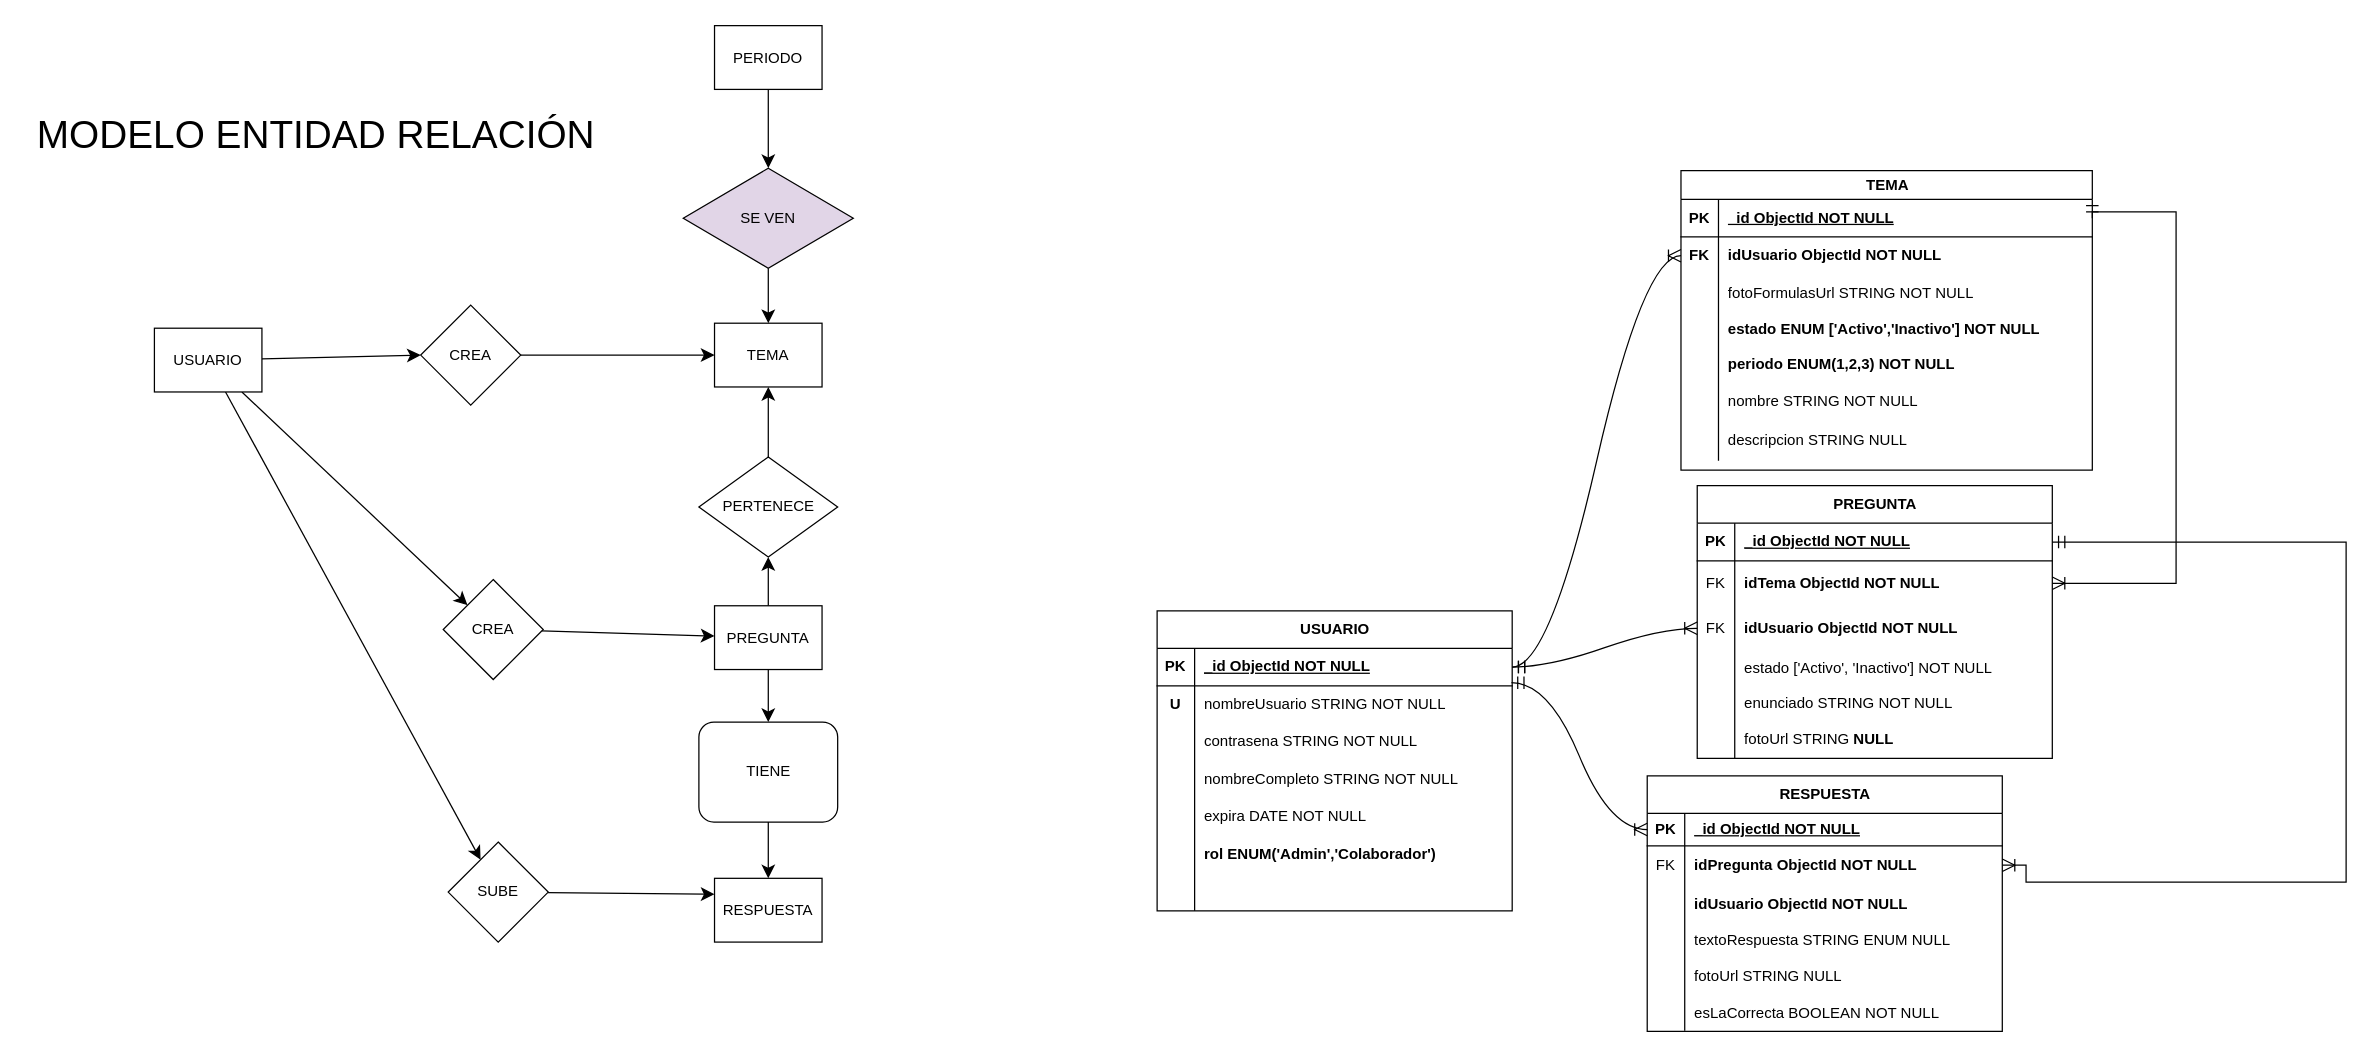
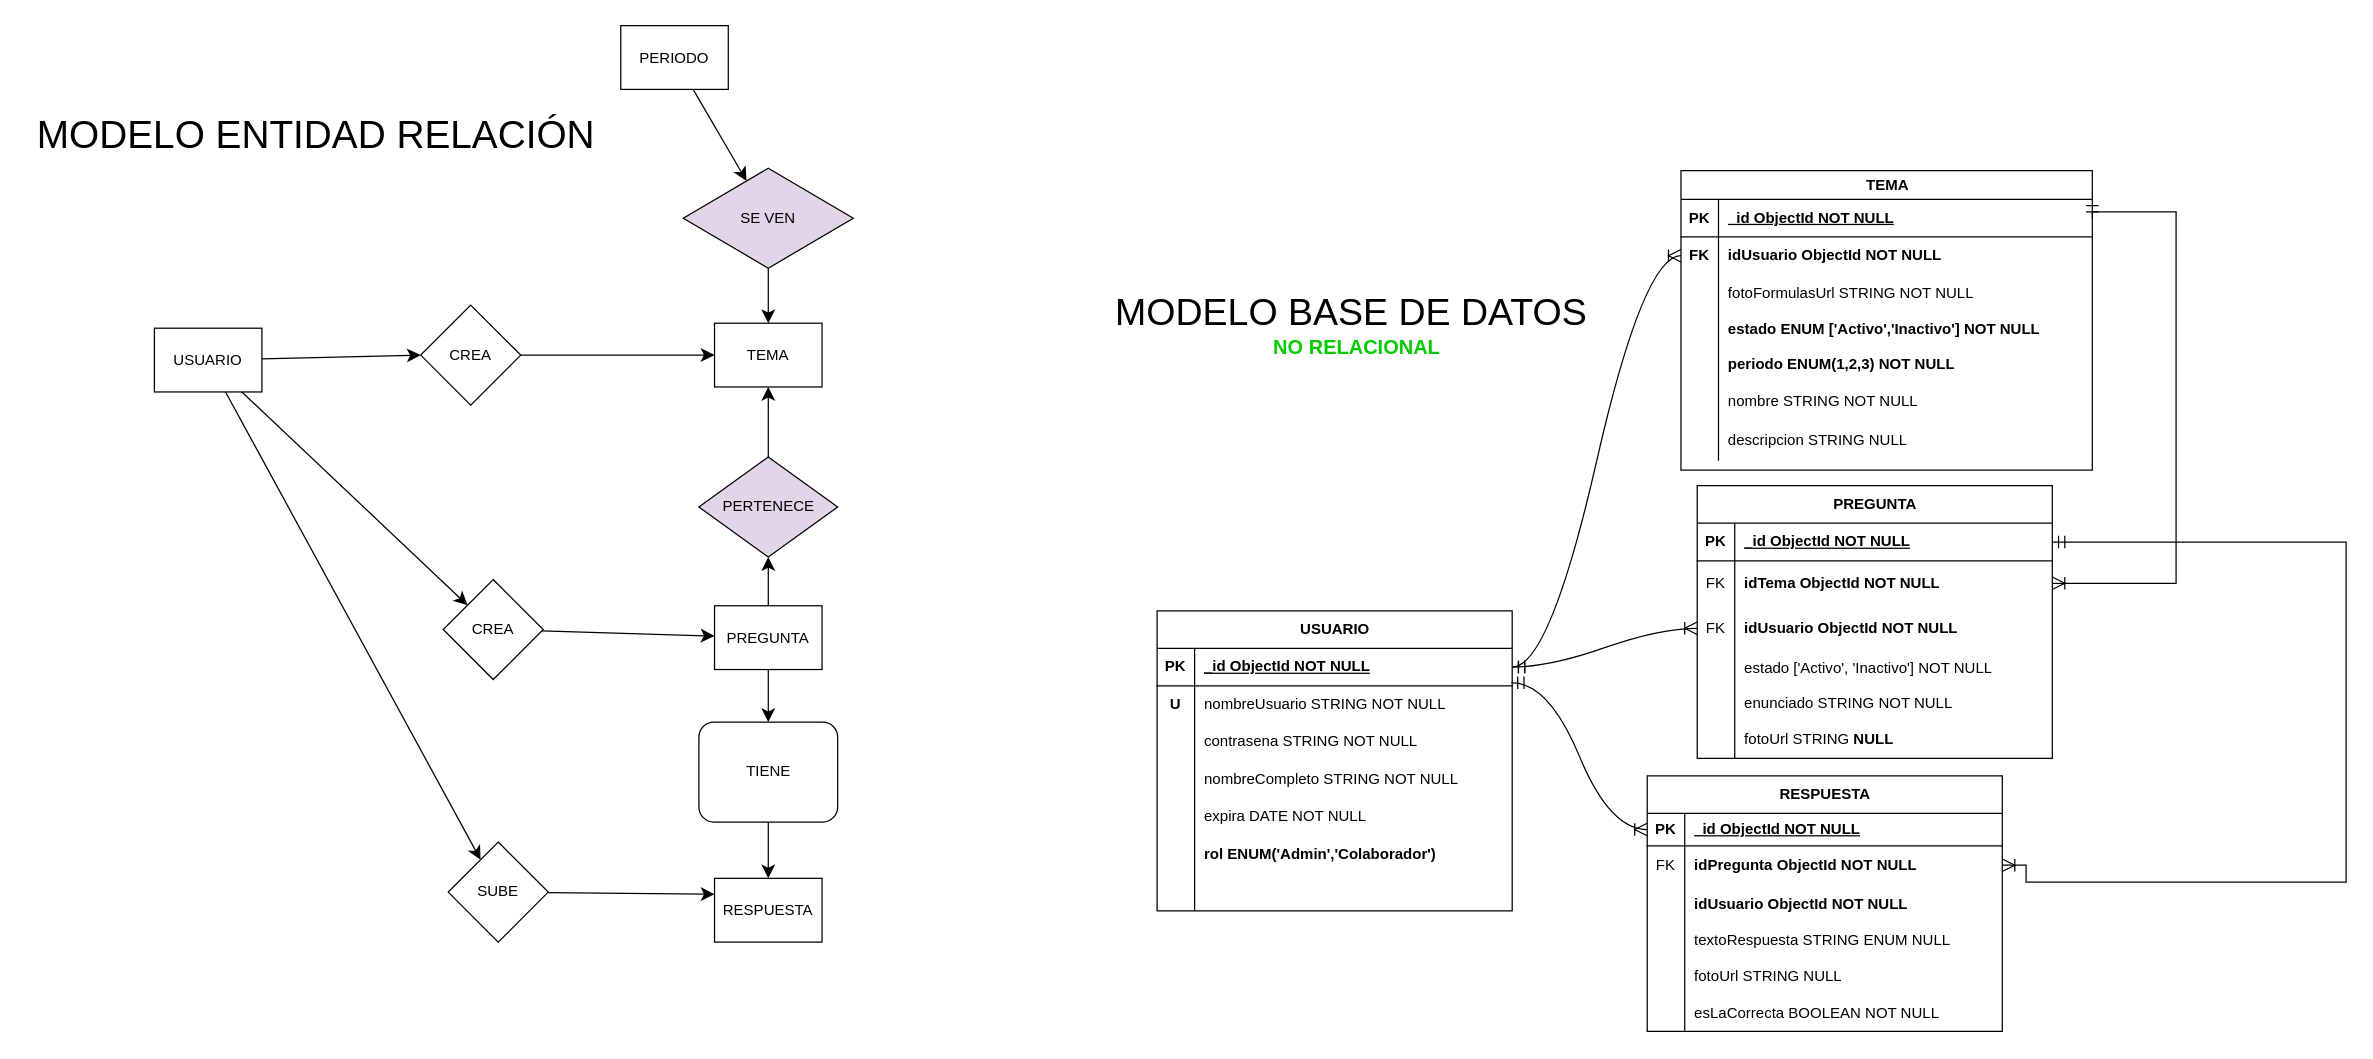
node "PERIODO": moved (768, 58) -> (674, 58)
node "MODELO BASE DE DATOS NO RELACIONAL": added
node "PERTENECE": fillcolor #ffffff -> #e1d5e7
